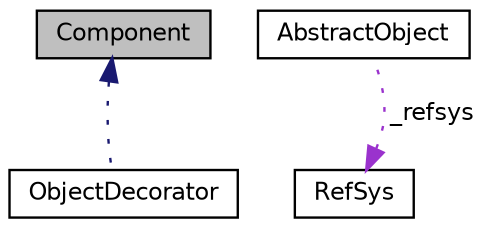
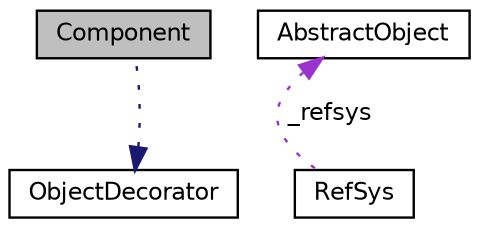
edge "AbstractObject" -> "RefSys": reversed
edge "ObjectDecorator" -> "Component": reversed
